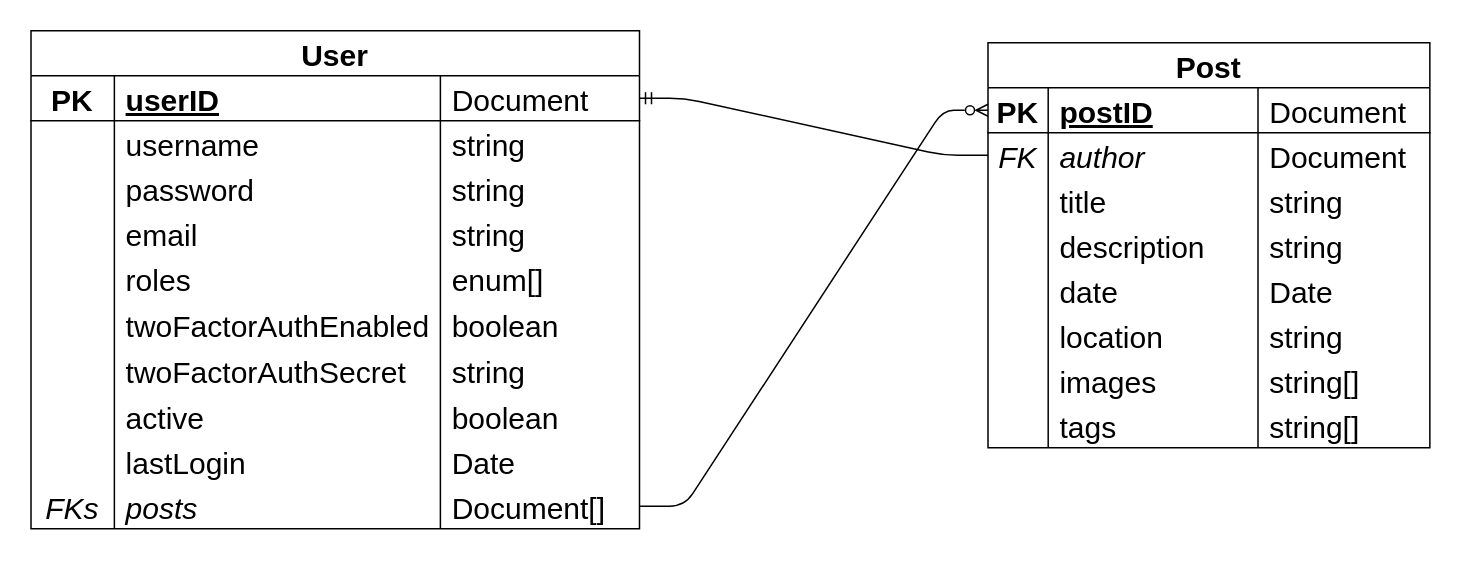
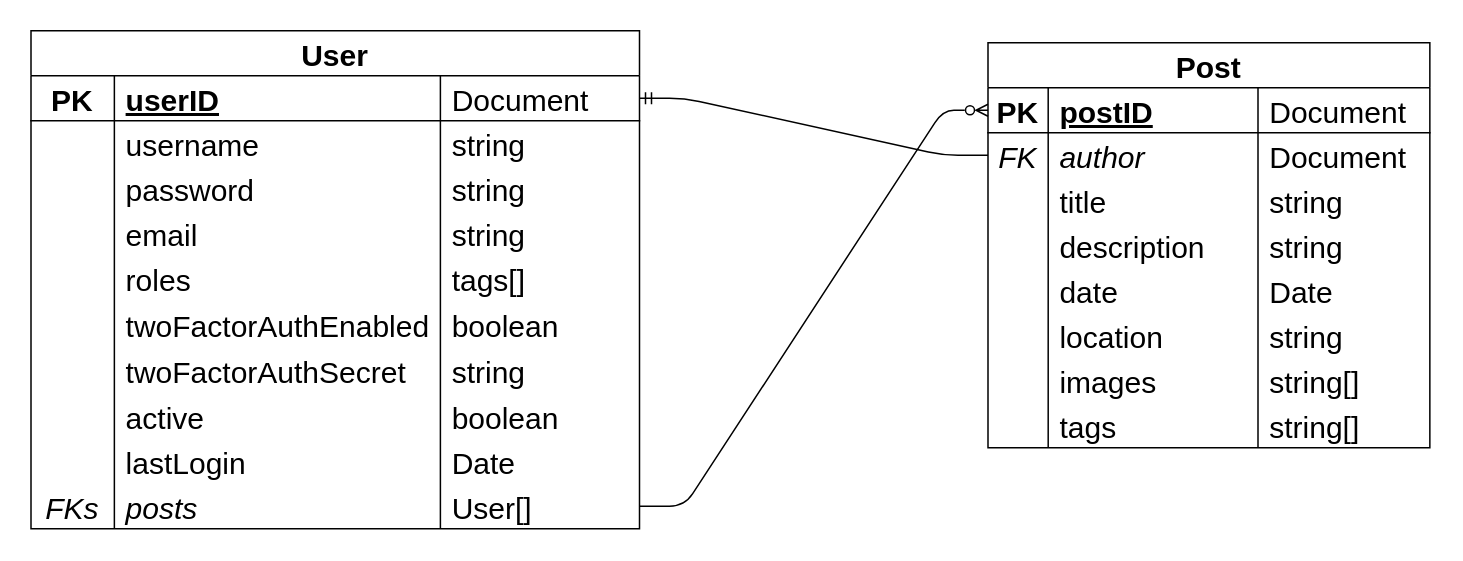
node "enum[]": label "enum[]" -> "tags[]"
node "Document[]": label "Document[]" -> "User[]"
